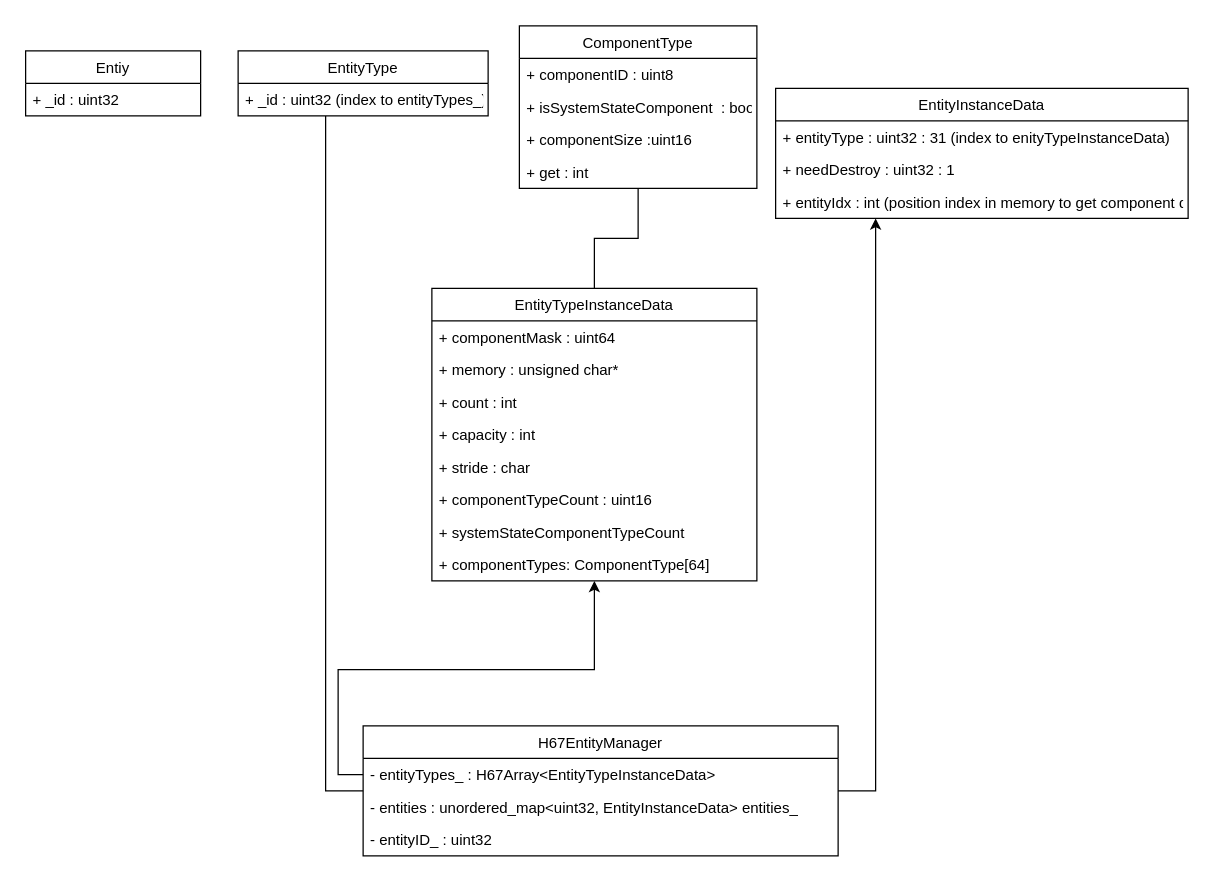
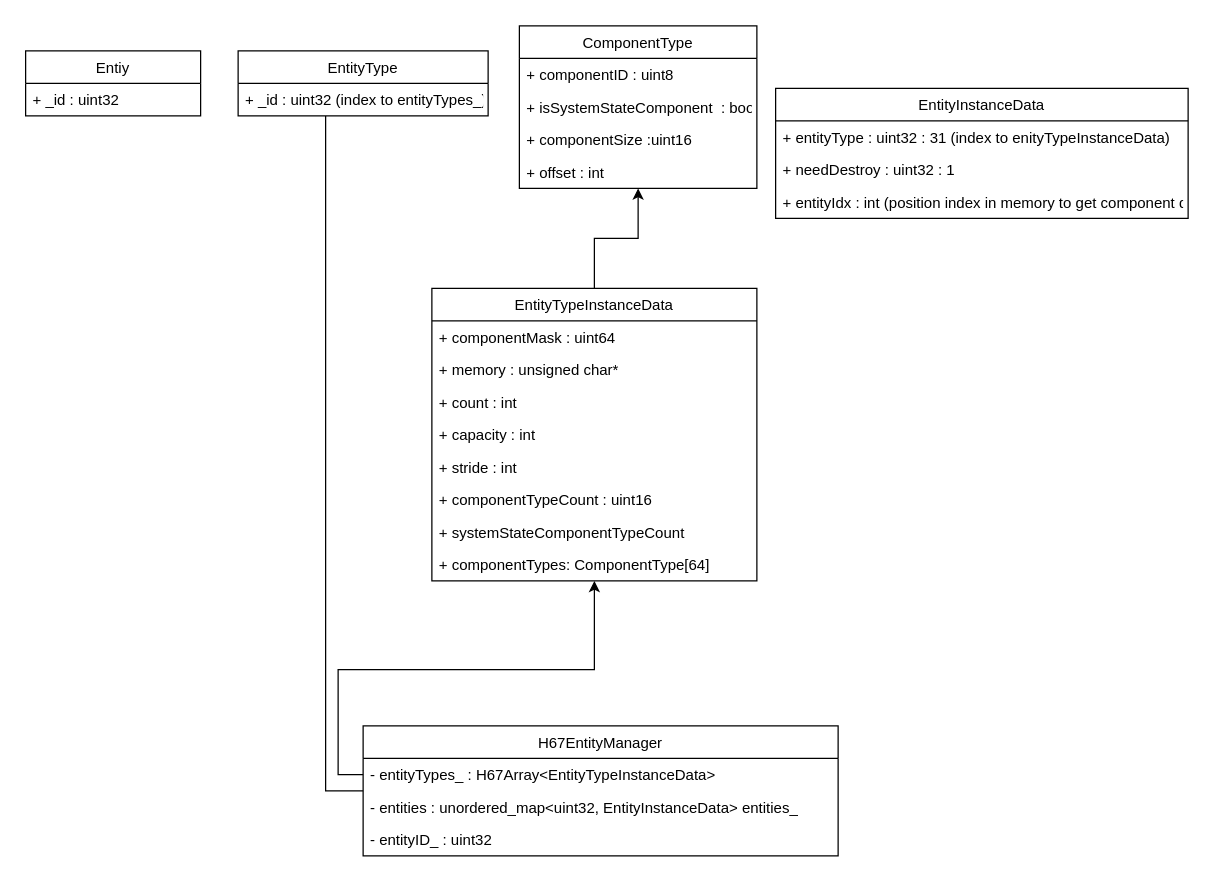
node "+ get : int": label "+ get : int" -> "+ offset : int"
edge "ComponentType" -- "EntityTypeInstanceData": arrowhead none -> classic
node "+ stride : char": label "+ stride : char" -> "+ stride : int"
edge "H67EntityManager" -> "EntityInstanceData": removed
